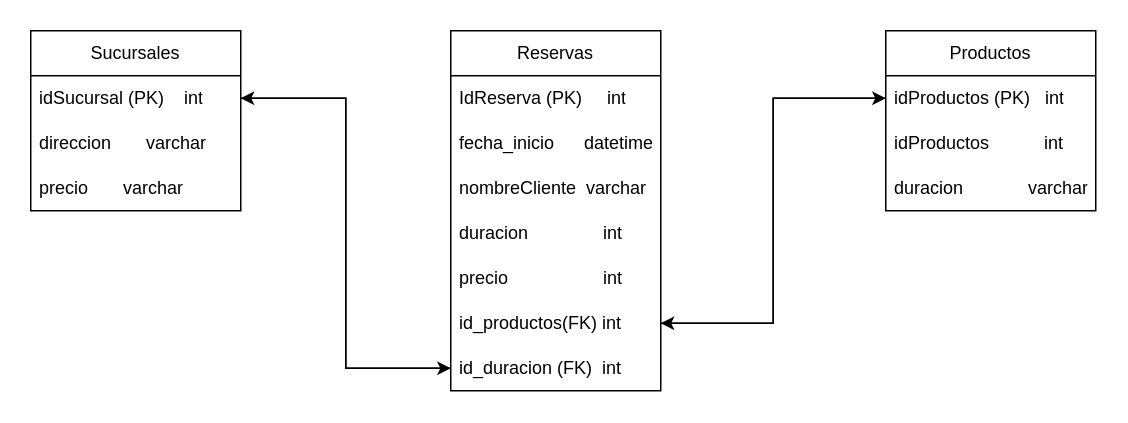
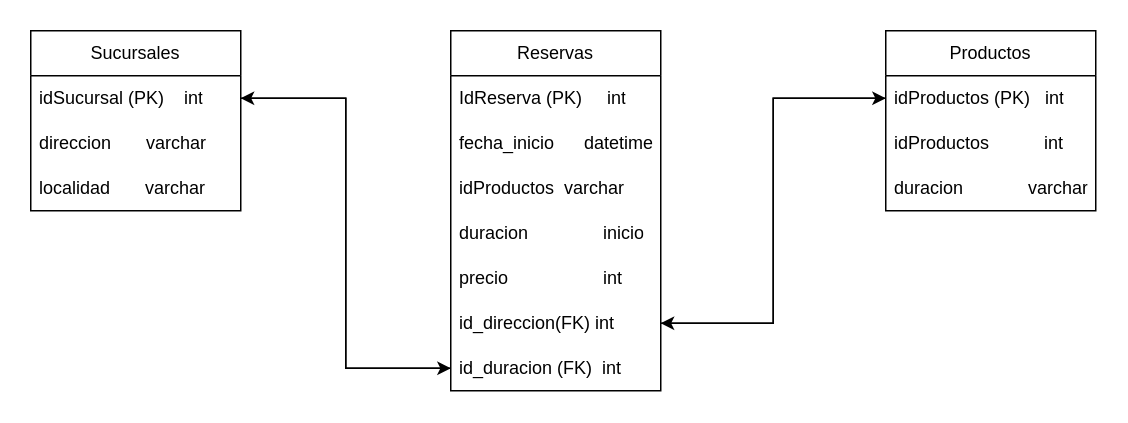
node "precio varchar": label "precio varchar" -> "localidad varchar"
node "nombreCliente varchar": label "nombreCliente varchar" -> "idProductos varchar"
node "duracion int": label "duracion int" -> "duracion inicio"
node "id_productos(FK) int": label "id_productos(FK) int" -> "id_direccion(FK) int"
